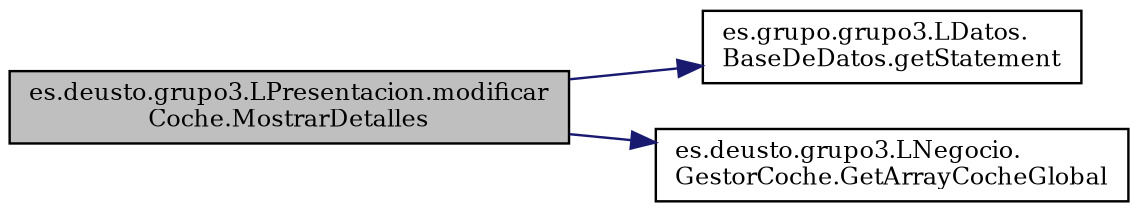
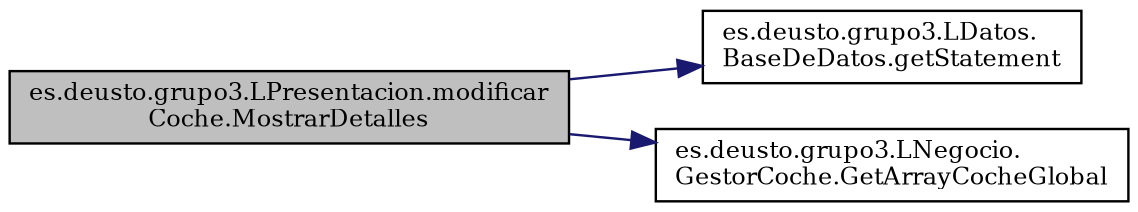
node "es.grupo.grupo3.LDatos. BaseDeDatos.getStatement": label "es.grupo.grupo3.LDatos. BaseDeDatos.getStatement" -> "es.deusto.grupo3.LDatos. BaseDeDatos.getStatement"
